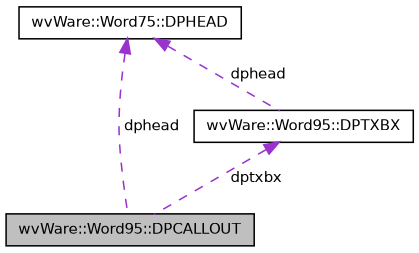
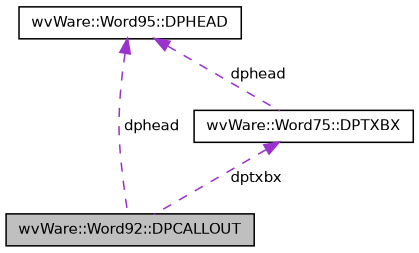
node "wvWare::Word75::DPHEAD": label "wvWare::Word75::DPHEAD" -> "wvWare::Word95::DPHEAD"
node "wvWare::Word95::DPTXBX": label "wvWare::Word95::DPTXBX" -> "wvWare::Word75::DPTXBX"
node "wvWare::Word95::DPCALLOUT": label "wvWare::Word95::DPCALLOUT" -> "wvWare::Word92::DPCALLOUT"
